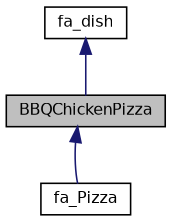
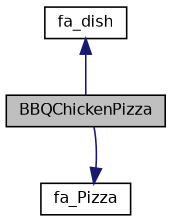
edge "fa_Pizza" -> "BBQChickenPizza": reversed
